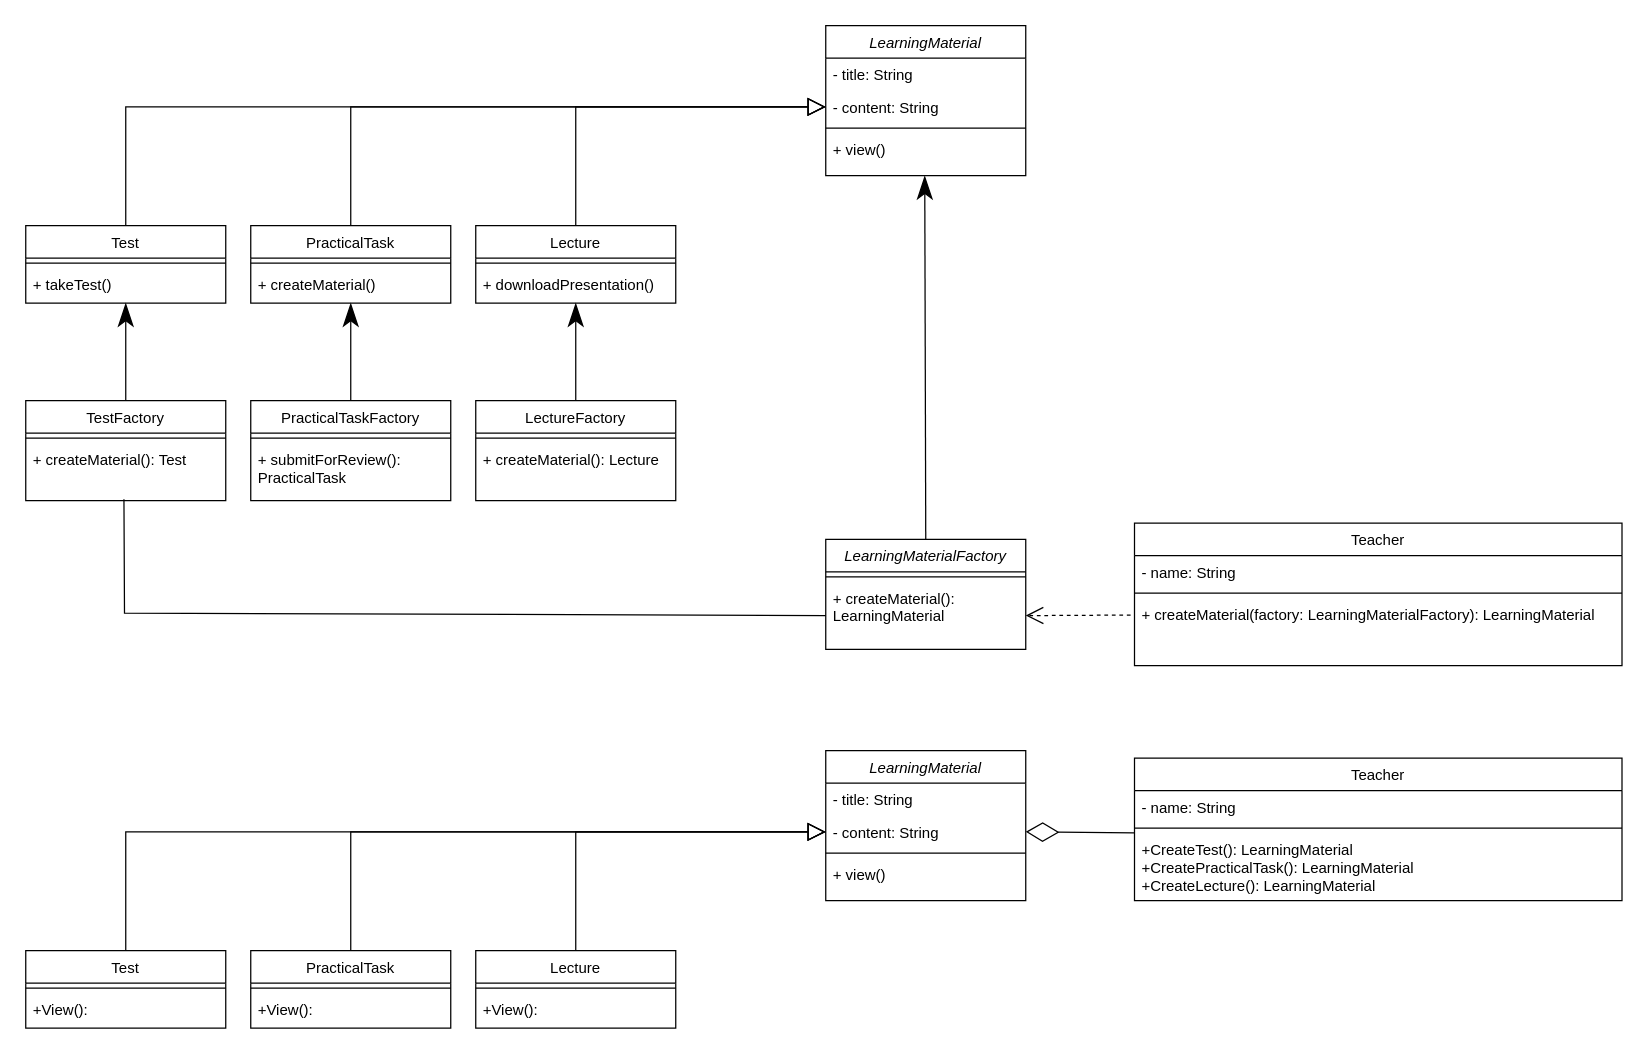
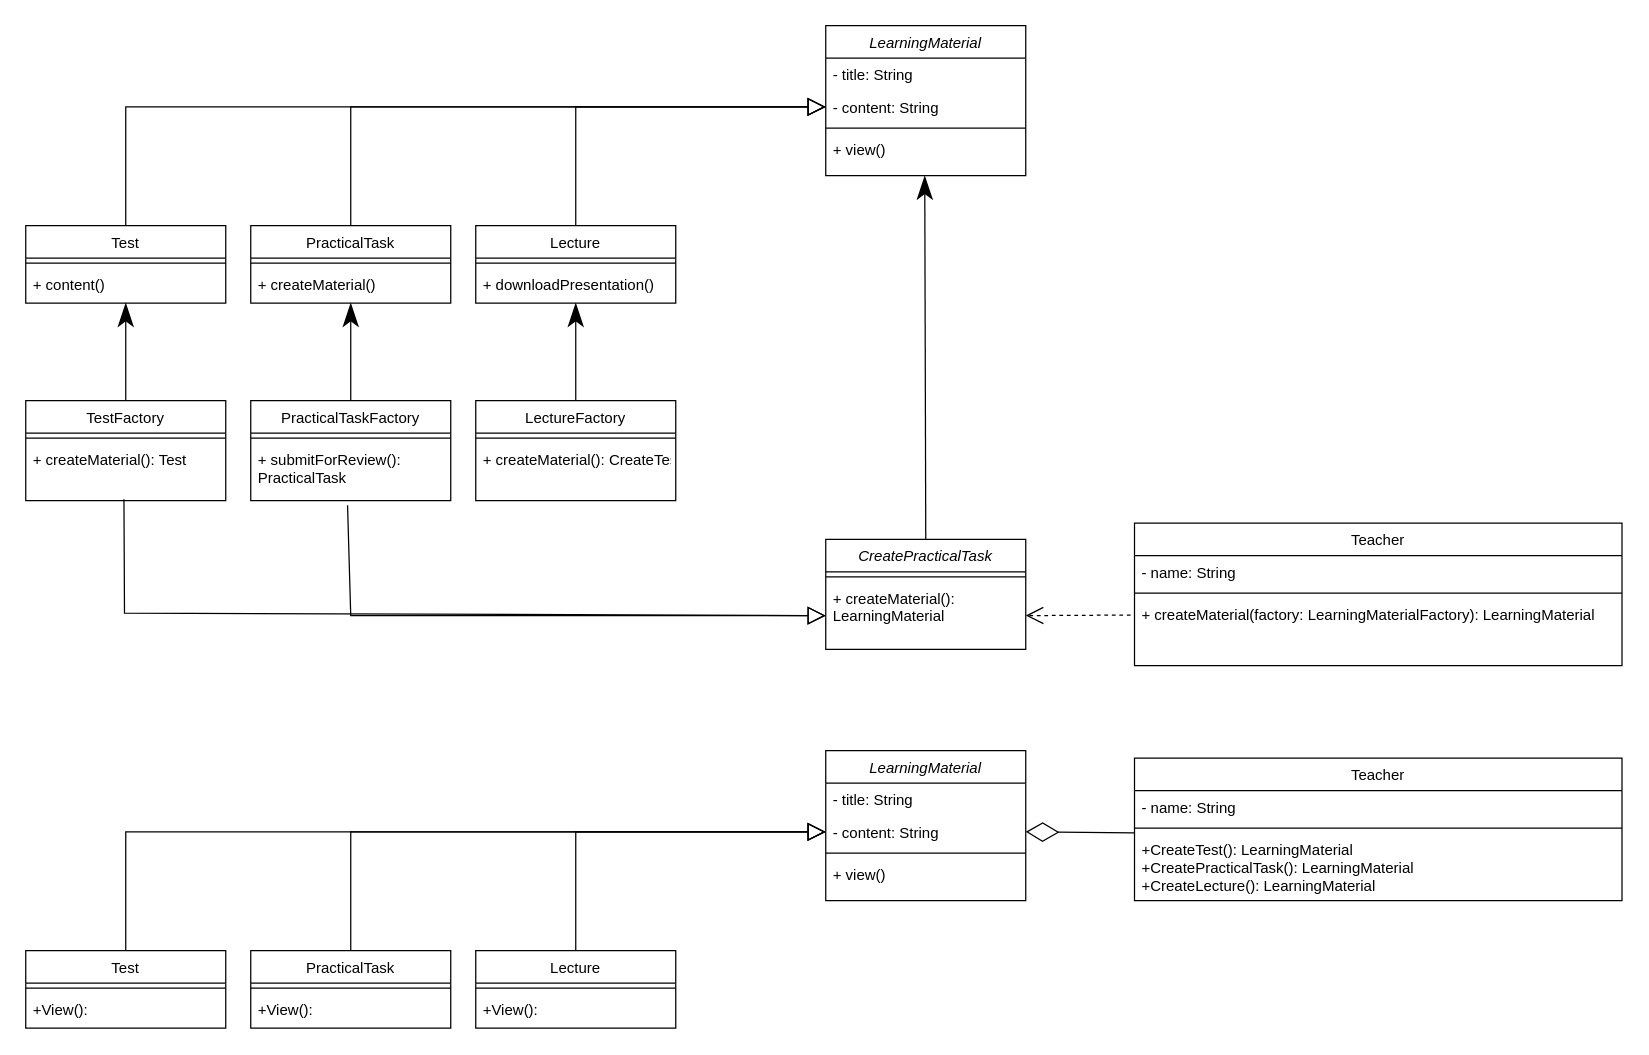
node "+ takeTest()": label "+ takeTest()" -> "+ content()"
node "+ createMaterial(): Lecture": label "+ createMaterial(): Lecture" -> "+ createMaterial(): CreateTest"
node "LearningMaterialFactory": label "LearningMaterialFactory" -> "CreatePracticalTask"
edge "+ submitForReview(): PracticalTask" -> "+ createMaterial(): LearningMaterial": added
edge "+ createMaterial(): Test" -- "+ createMaterial(): LearningMaterial": arrowhead none -> block
